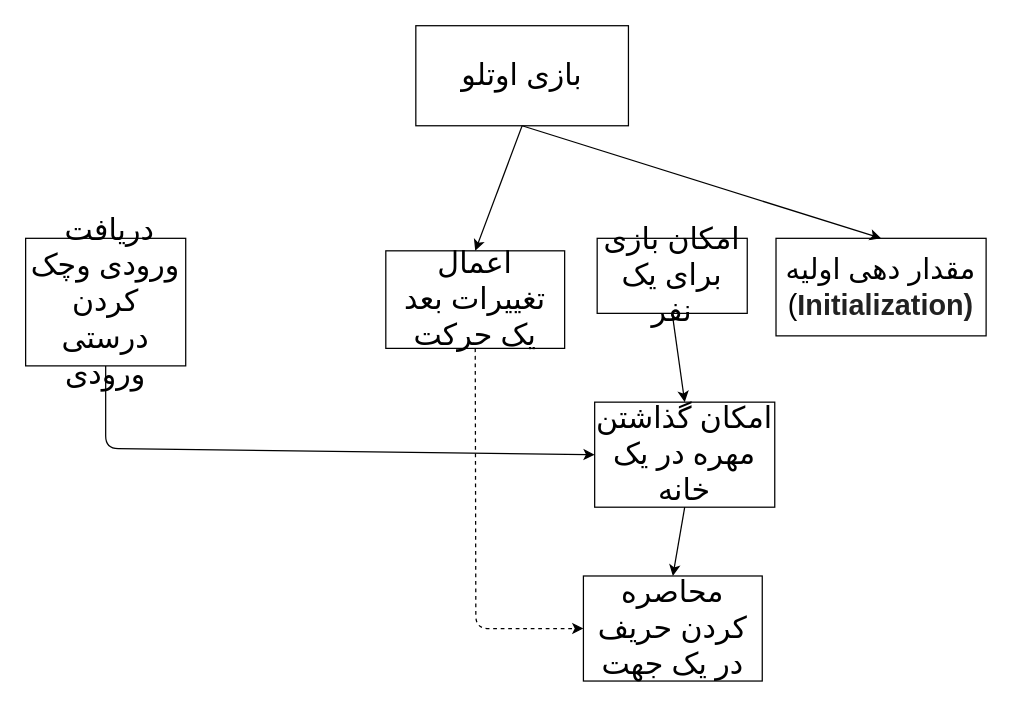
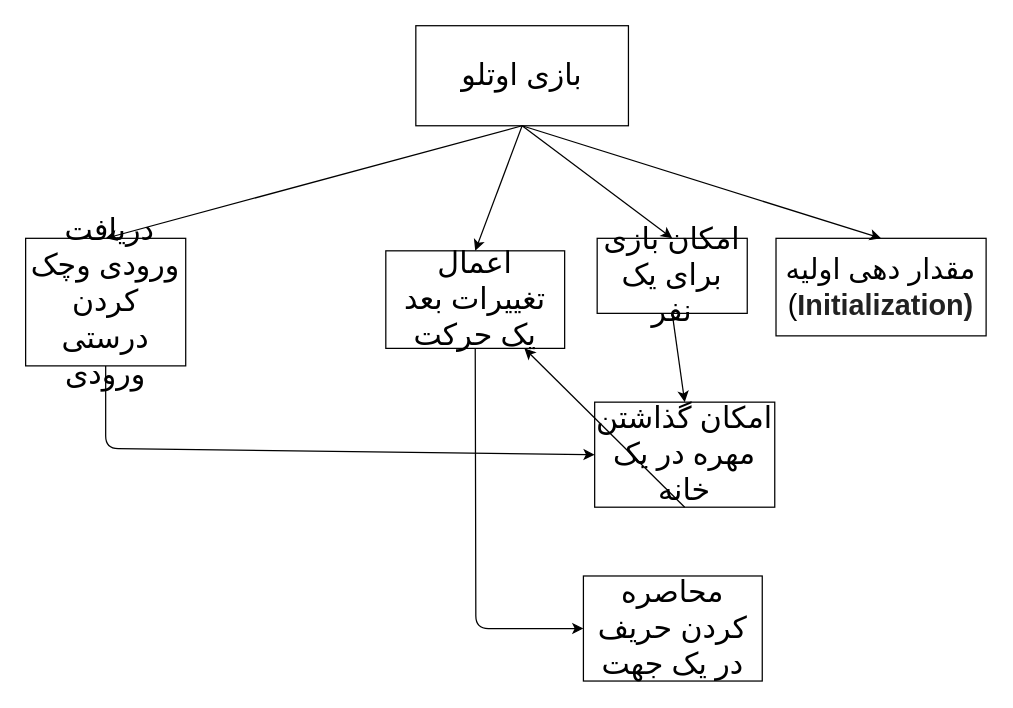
edge "بازی اوتلو" -> "دریافت ورودی وچک کردن درستی ورودی": added
edge "بازی اوتلو" -> "امکان بازی برای یک نفر": added
edge "اعمال تغییرات بعد یک حرکت" -> "محاصره کردن حریف در یک جهت": style dashed -> solid
edge "امکان گذاشتن مهره در یک خانه" -> "محاصره کردن حریف در یک جهت": now "امکان گذاشتن مهره در یک خانه" -> "اعمال تغییرات بعد یک حرکت"
